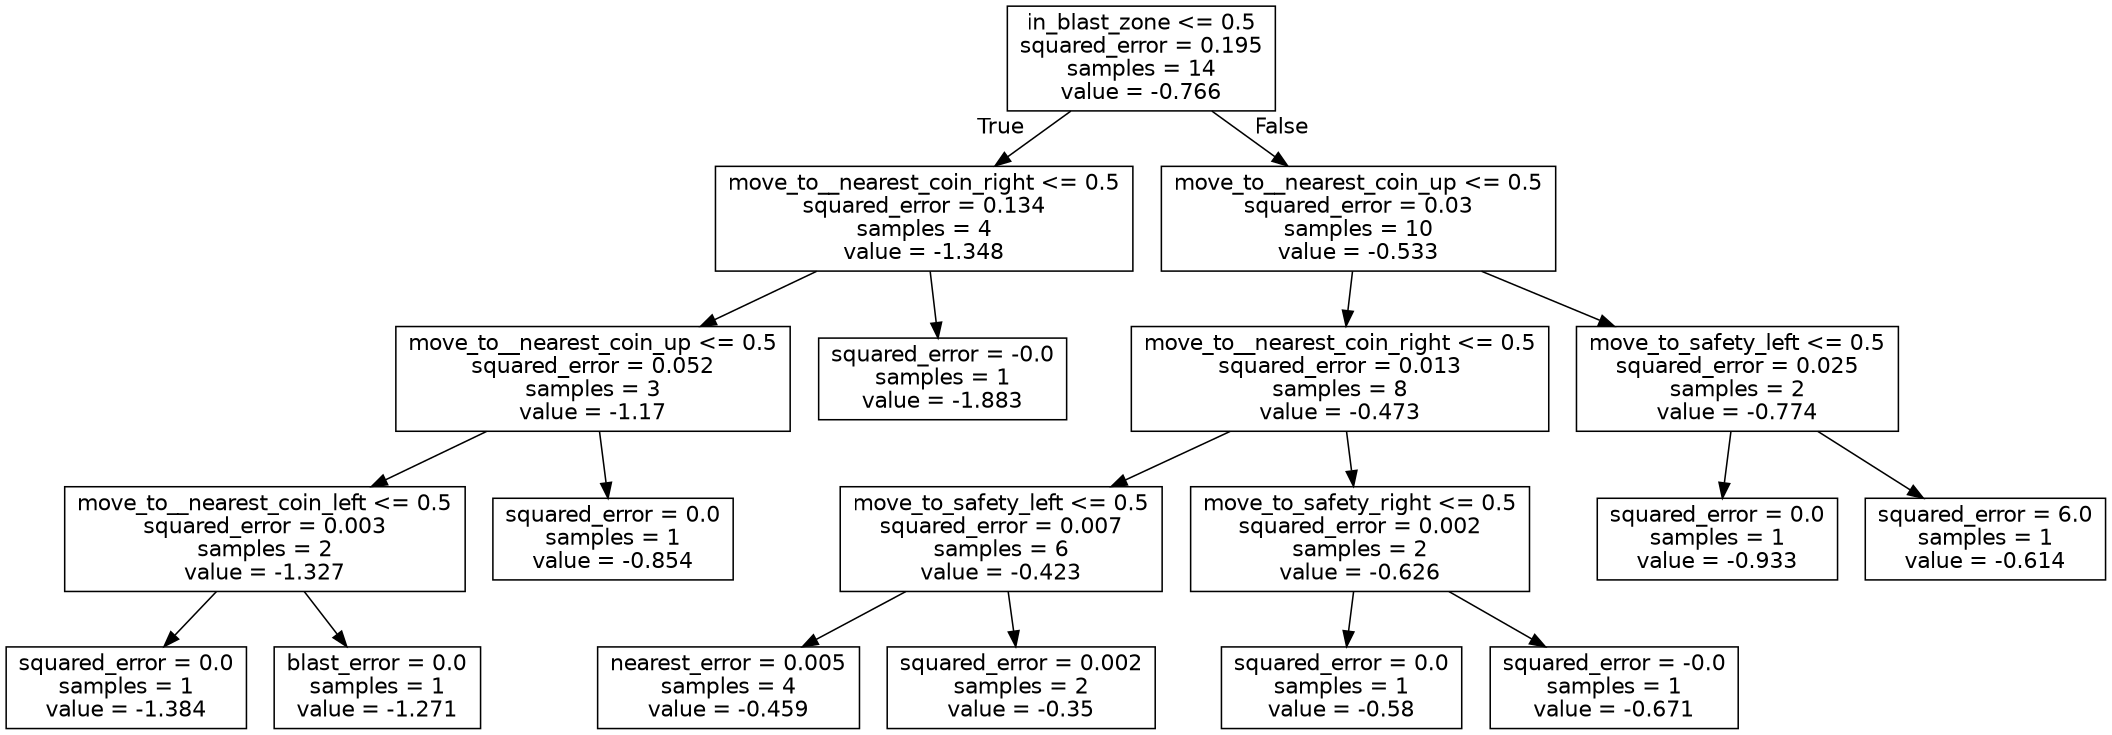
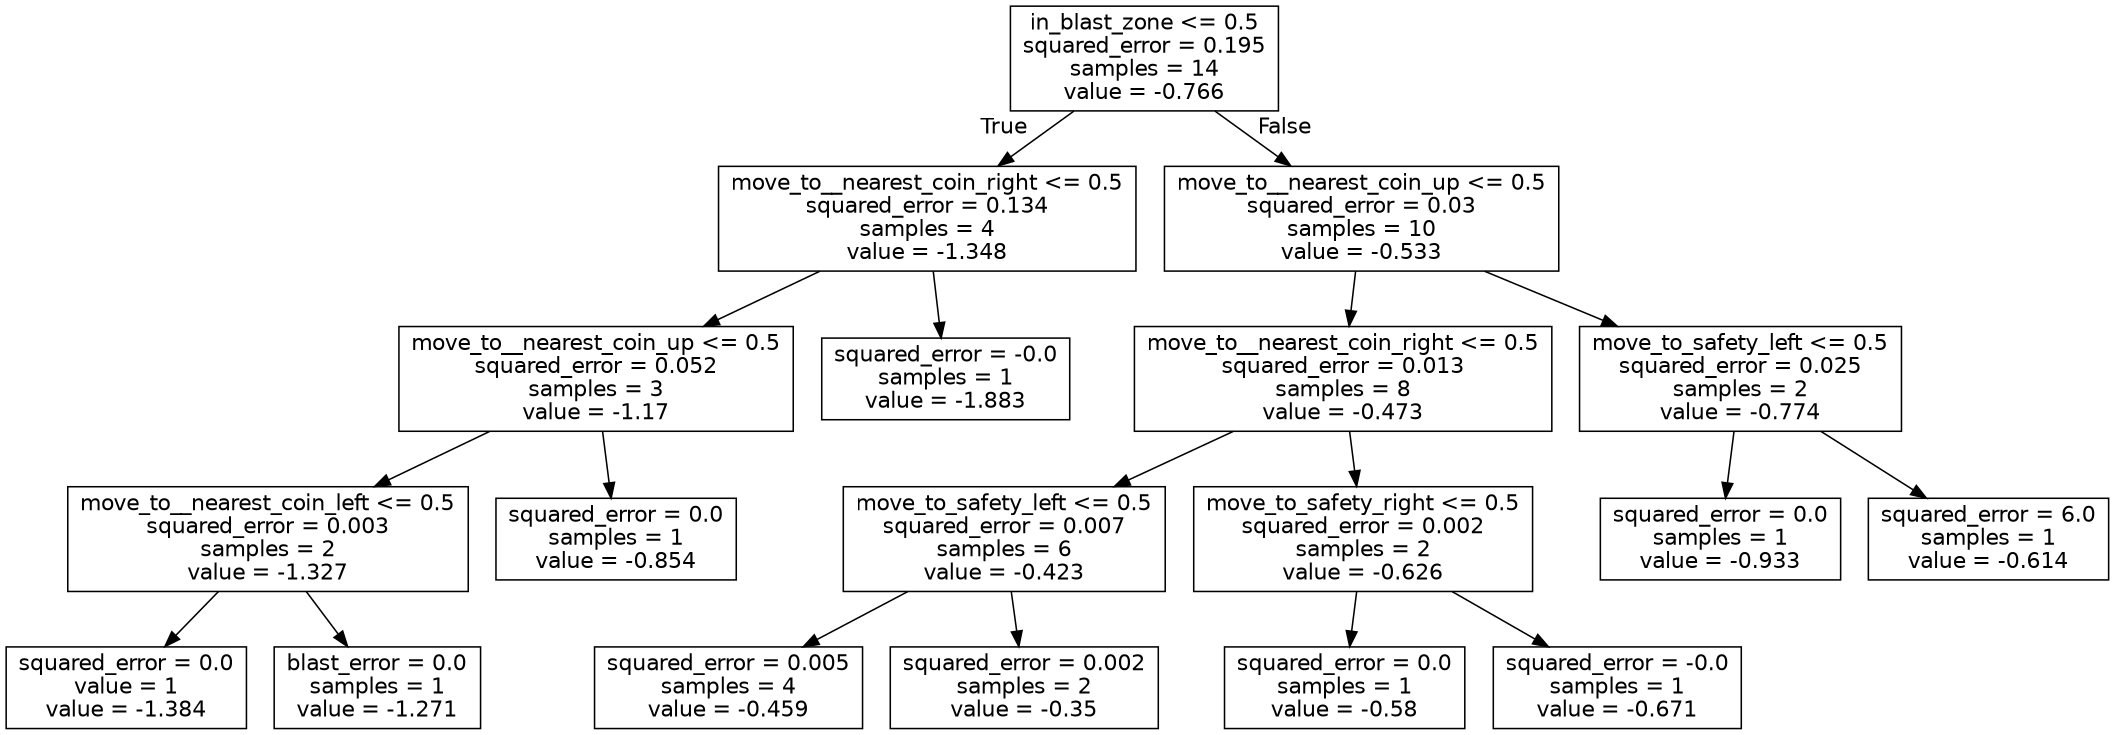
node "squared_error = 0.0 samples = 1 value = -1.384": label "squared_error = 0.0 samples = 1 value = -1.384" -> "squared_error = 0.0 value = 1 value = -1.384"
node "nearest_error = 0.005 samples = 4 value = -0.459": label "nearest_error = 0.005 samples = 4 value = -0.459" -> "squared_error = 0.005 samples = 4 value = -0.459"
